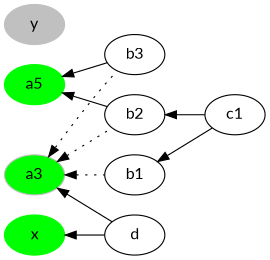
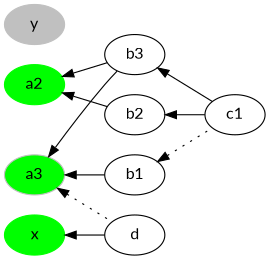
node "a5": label "a5" -> "a2"
edge "c1" -> "b3": added
edge "b3" -> "a3": style dotted -> solid
edge "b2" -> "a3": removed
edge "c1" -> "b1": style solid -> dotted
edge "b1" -> "a3": style dotted -> solid
edge "d" -> "a3": style solid -> dotted
